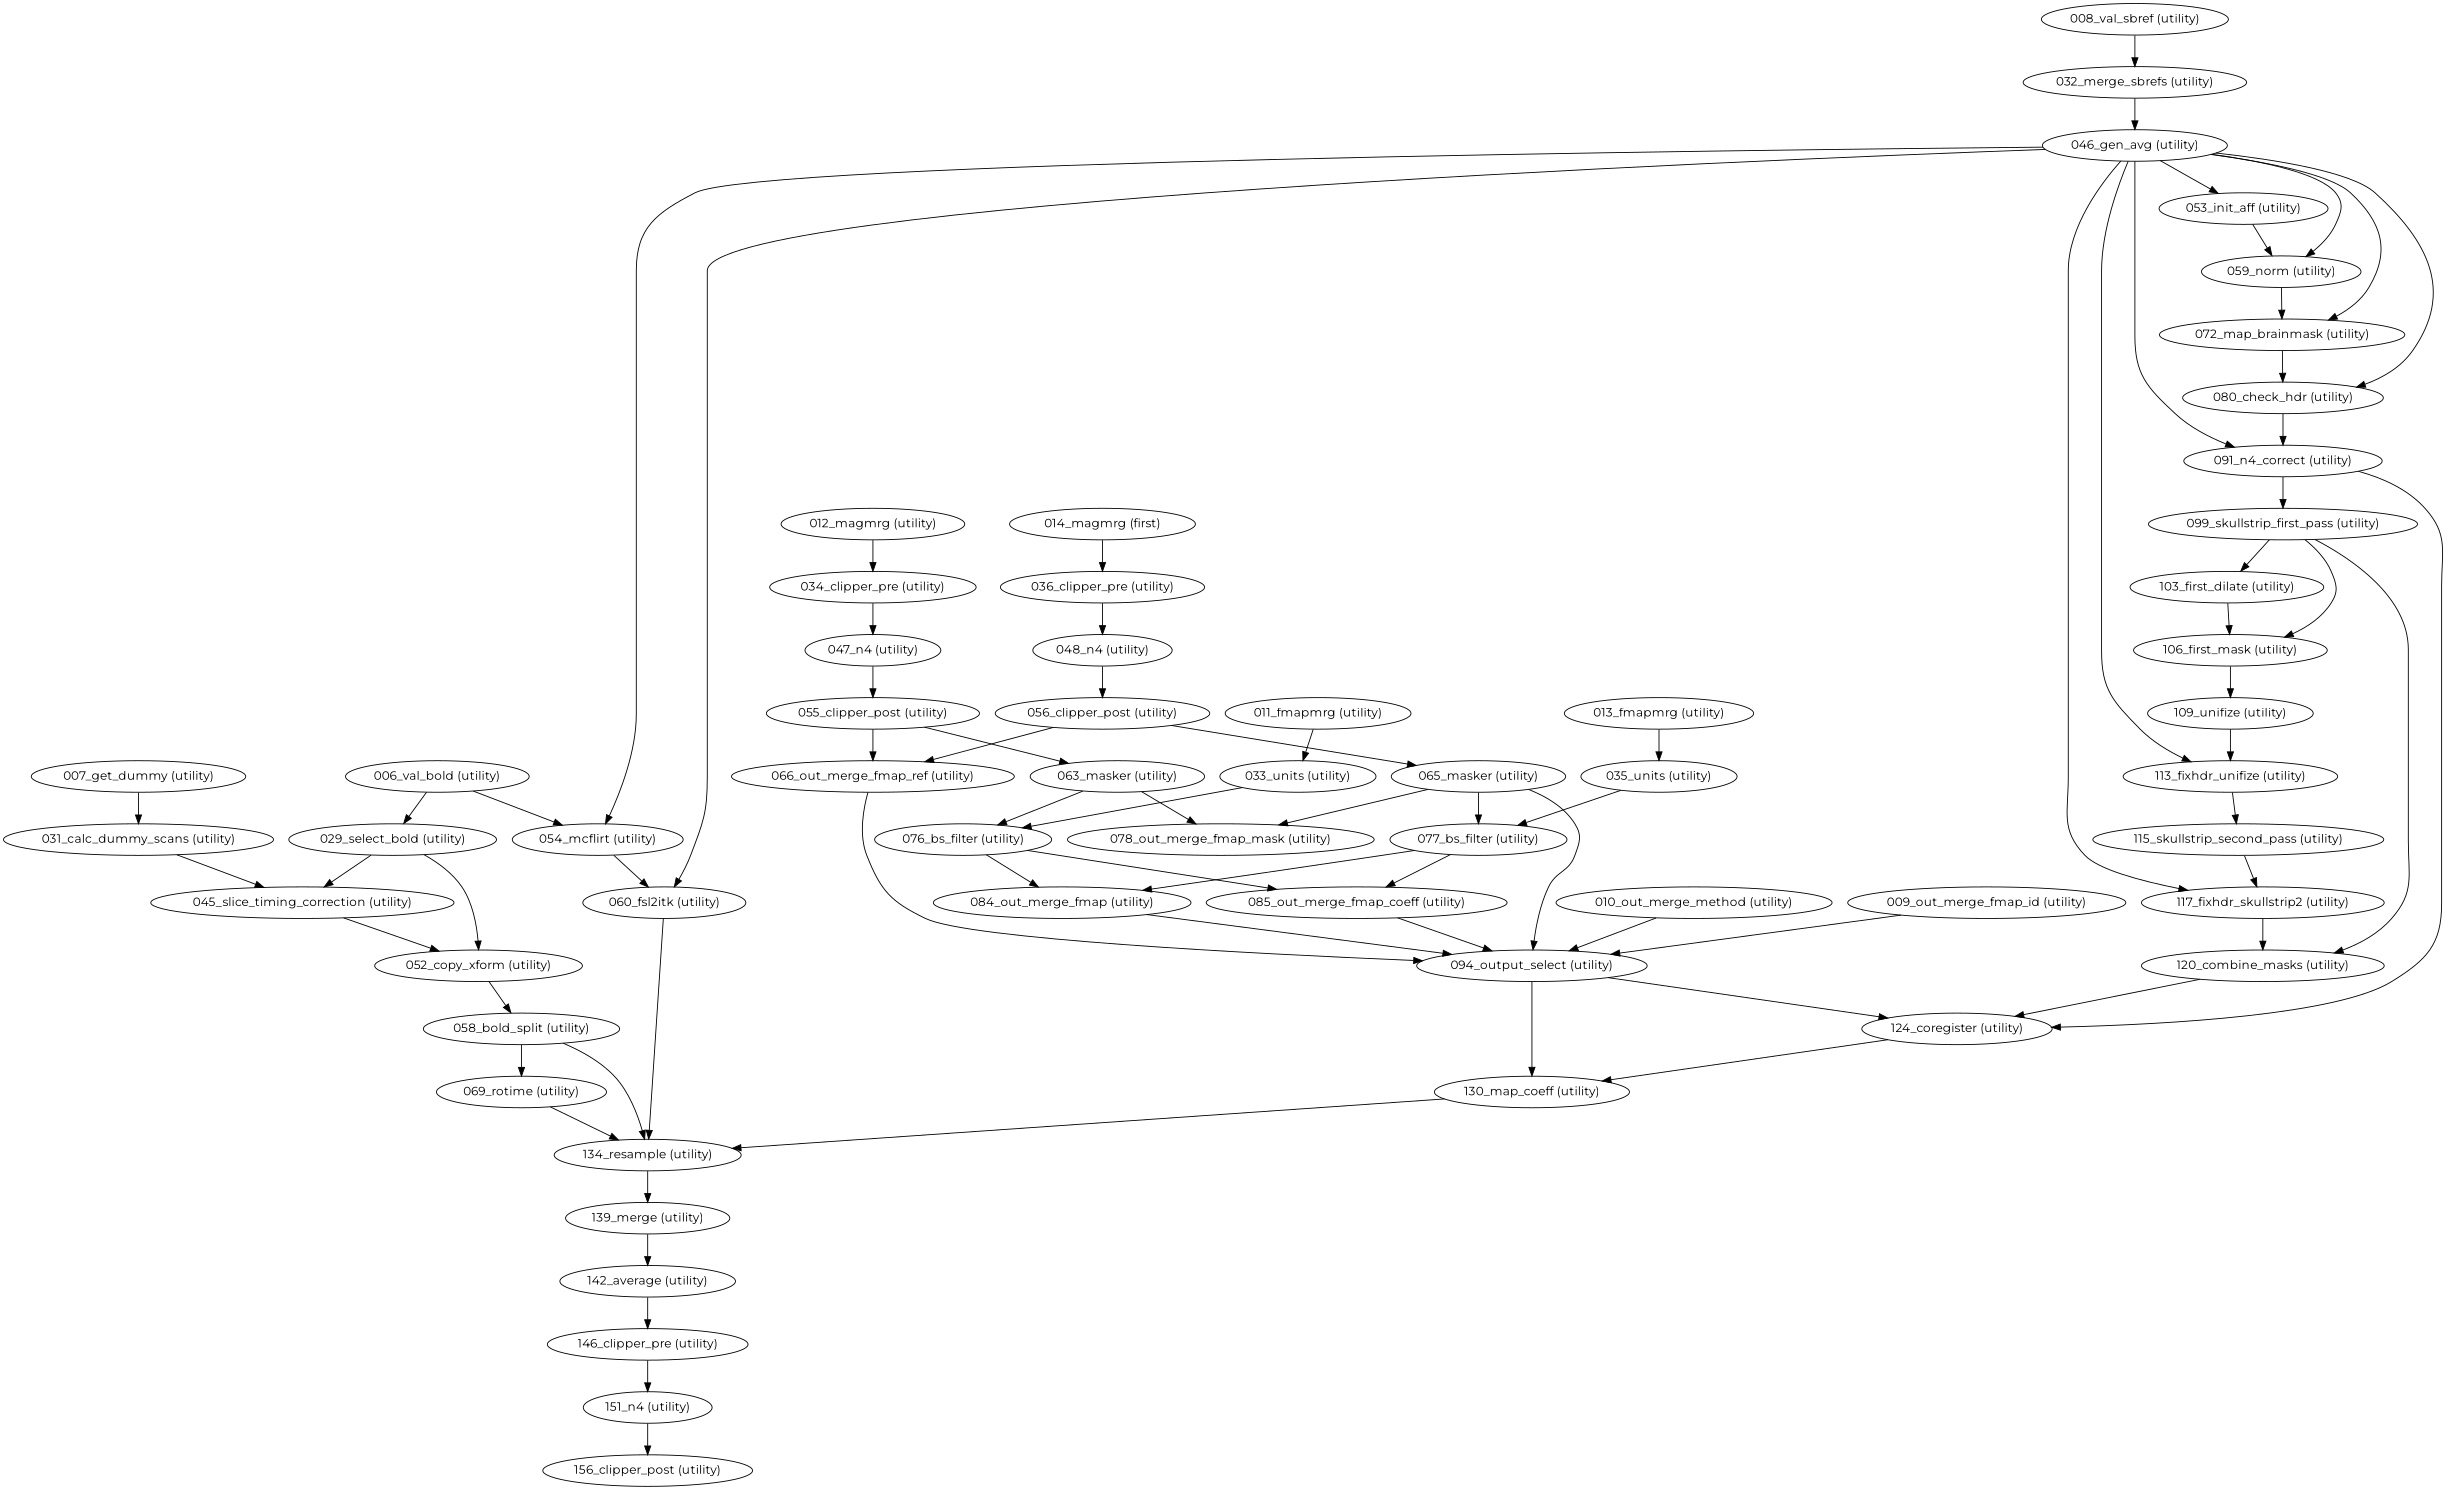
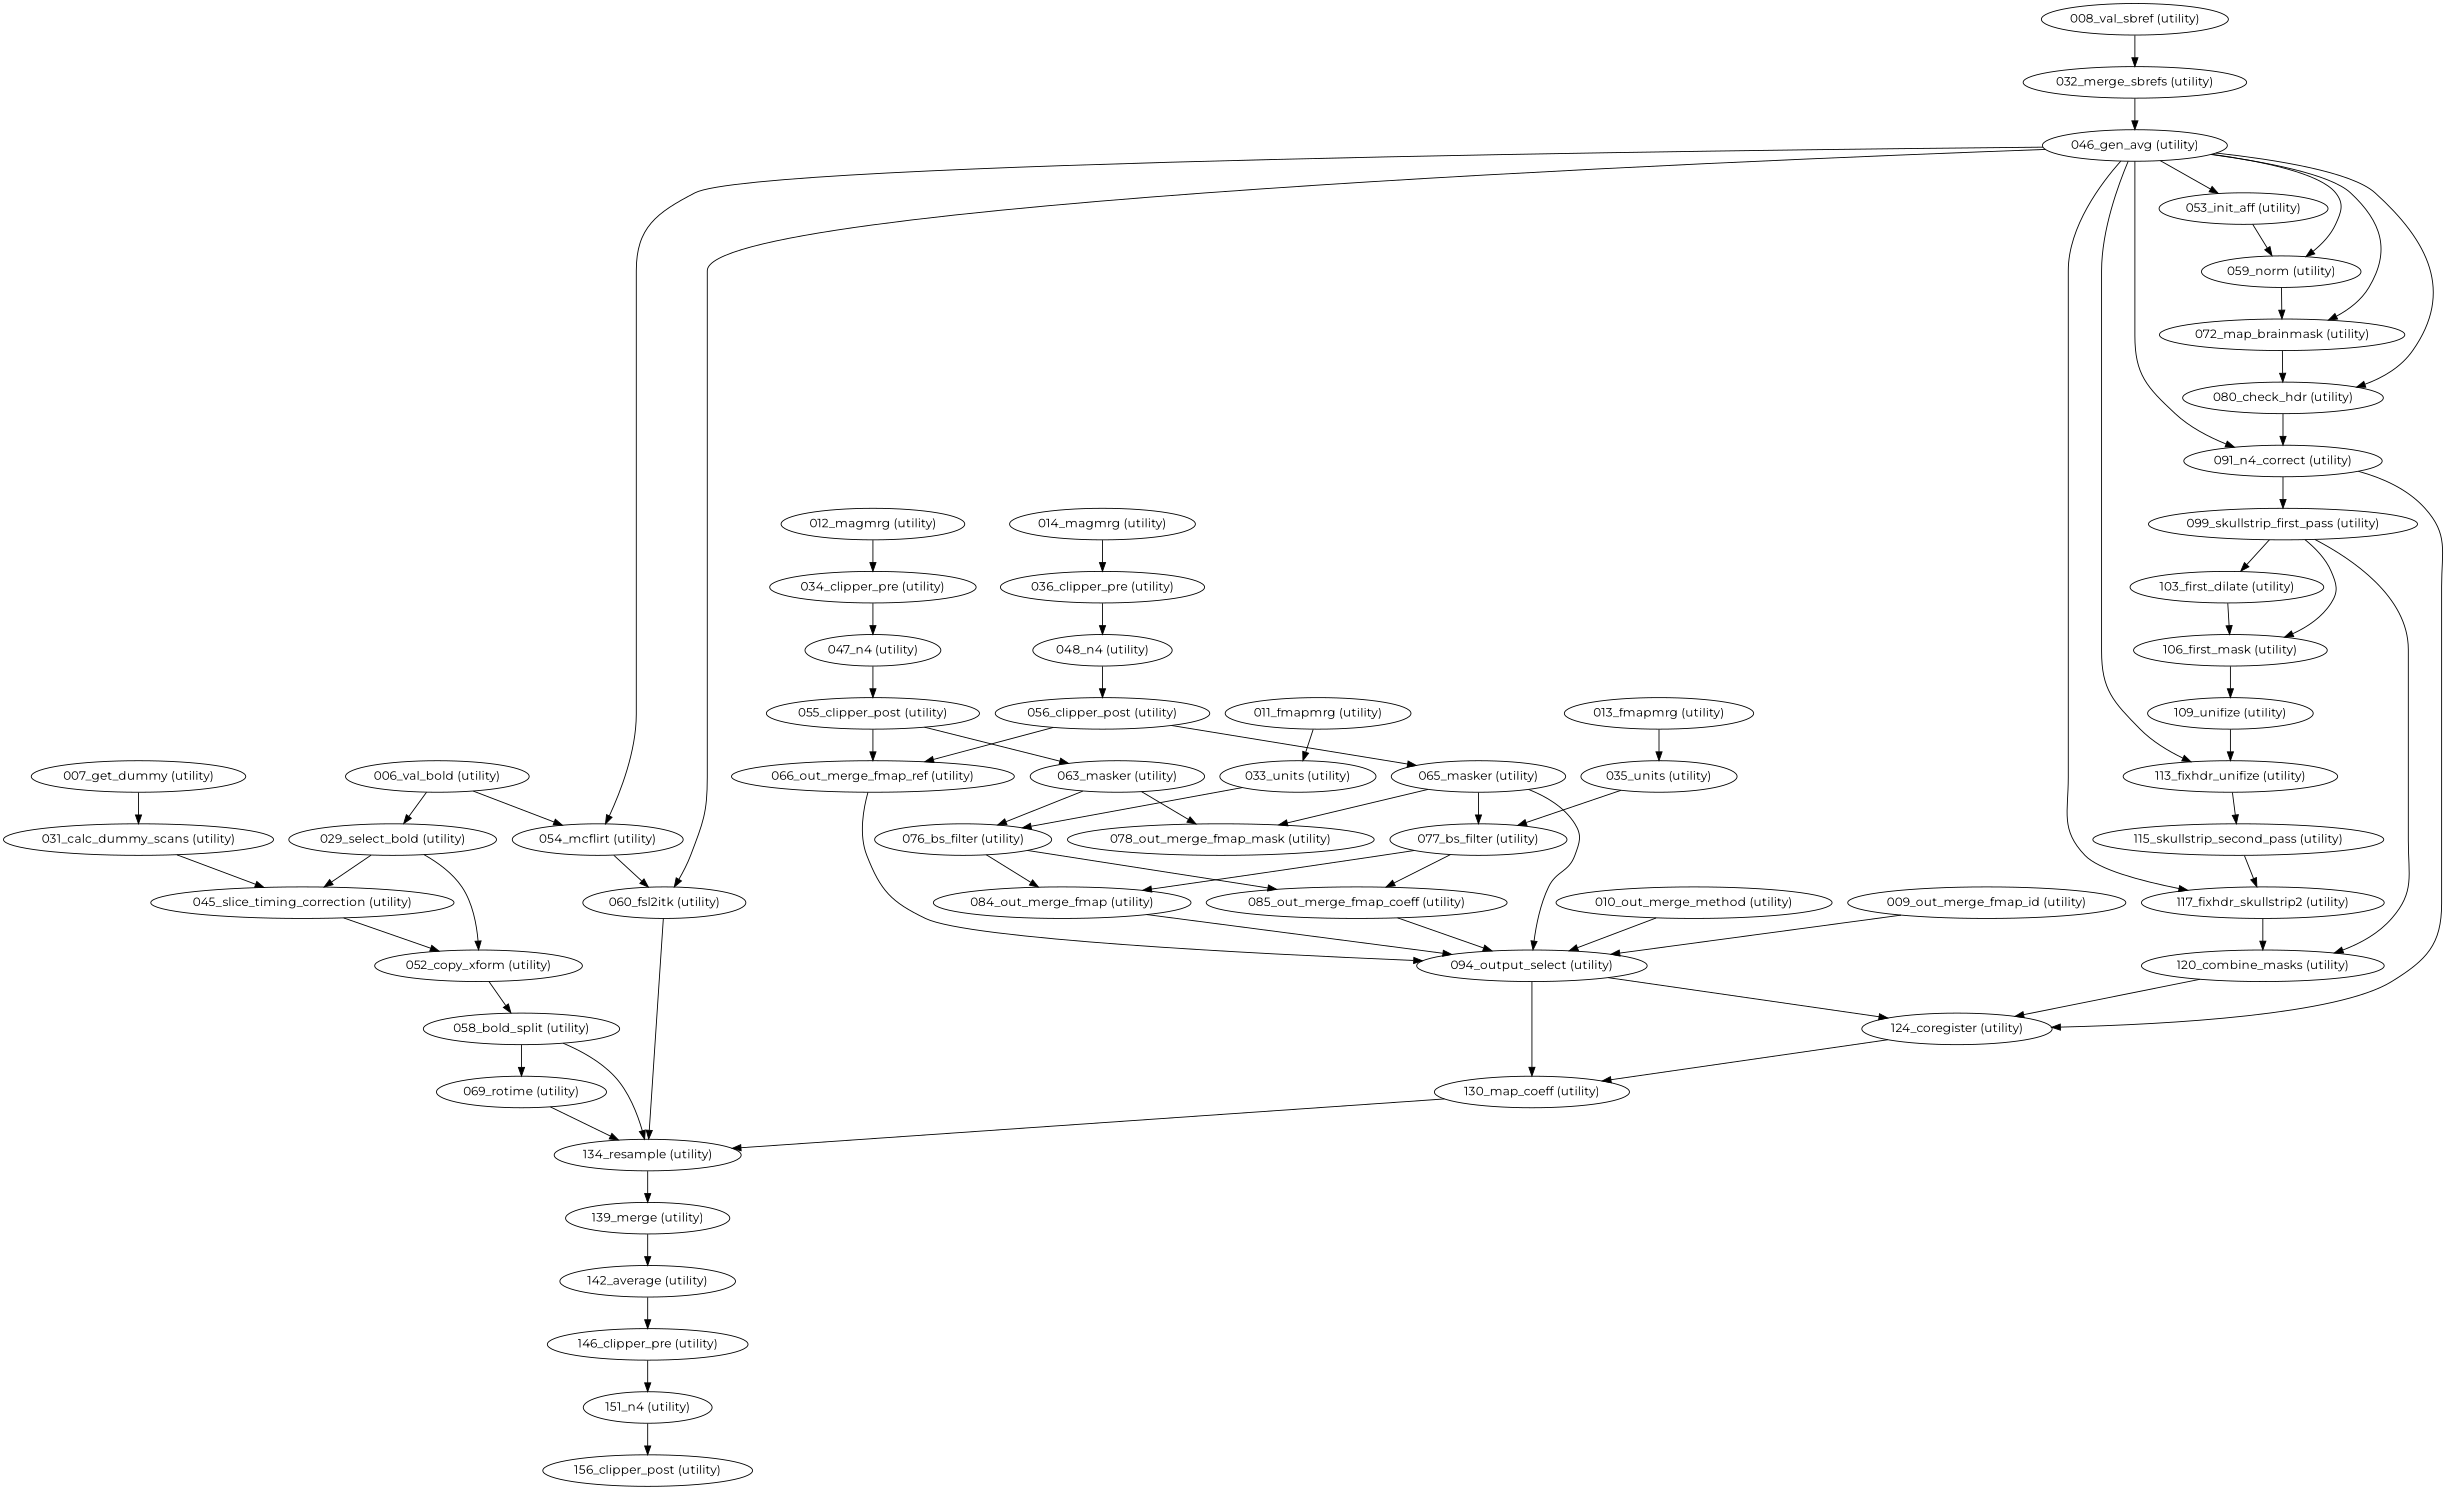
node "014_magmrg (first)": label "014_magmrg (first)" -> "014_magmrg (utility)"
